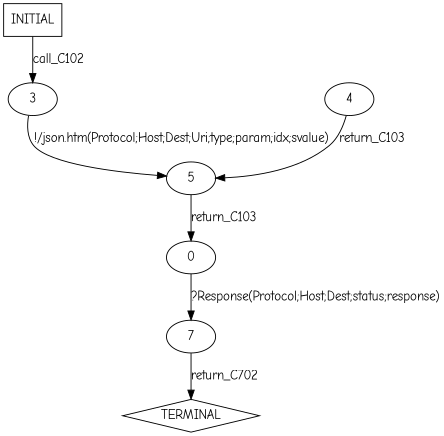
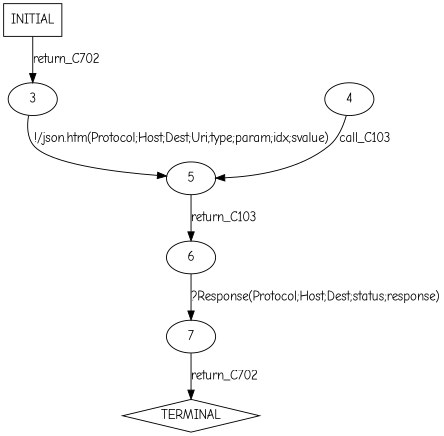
edge "INITIAL" -> "3": label "call_C102" -> "return_C702"
edge "4" -> "5": label "return_C103" -> "call_C103"
node "0": label "0" -> "6"
